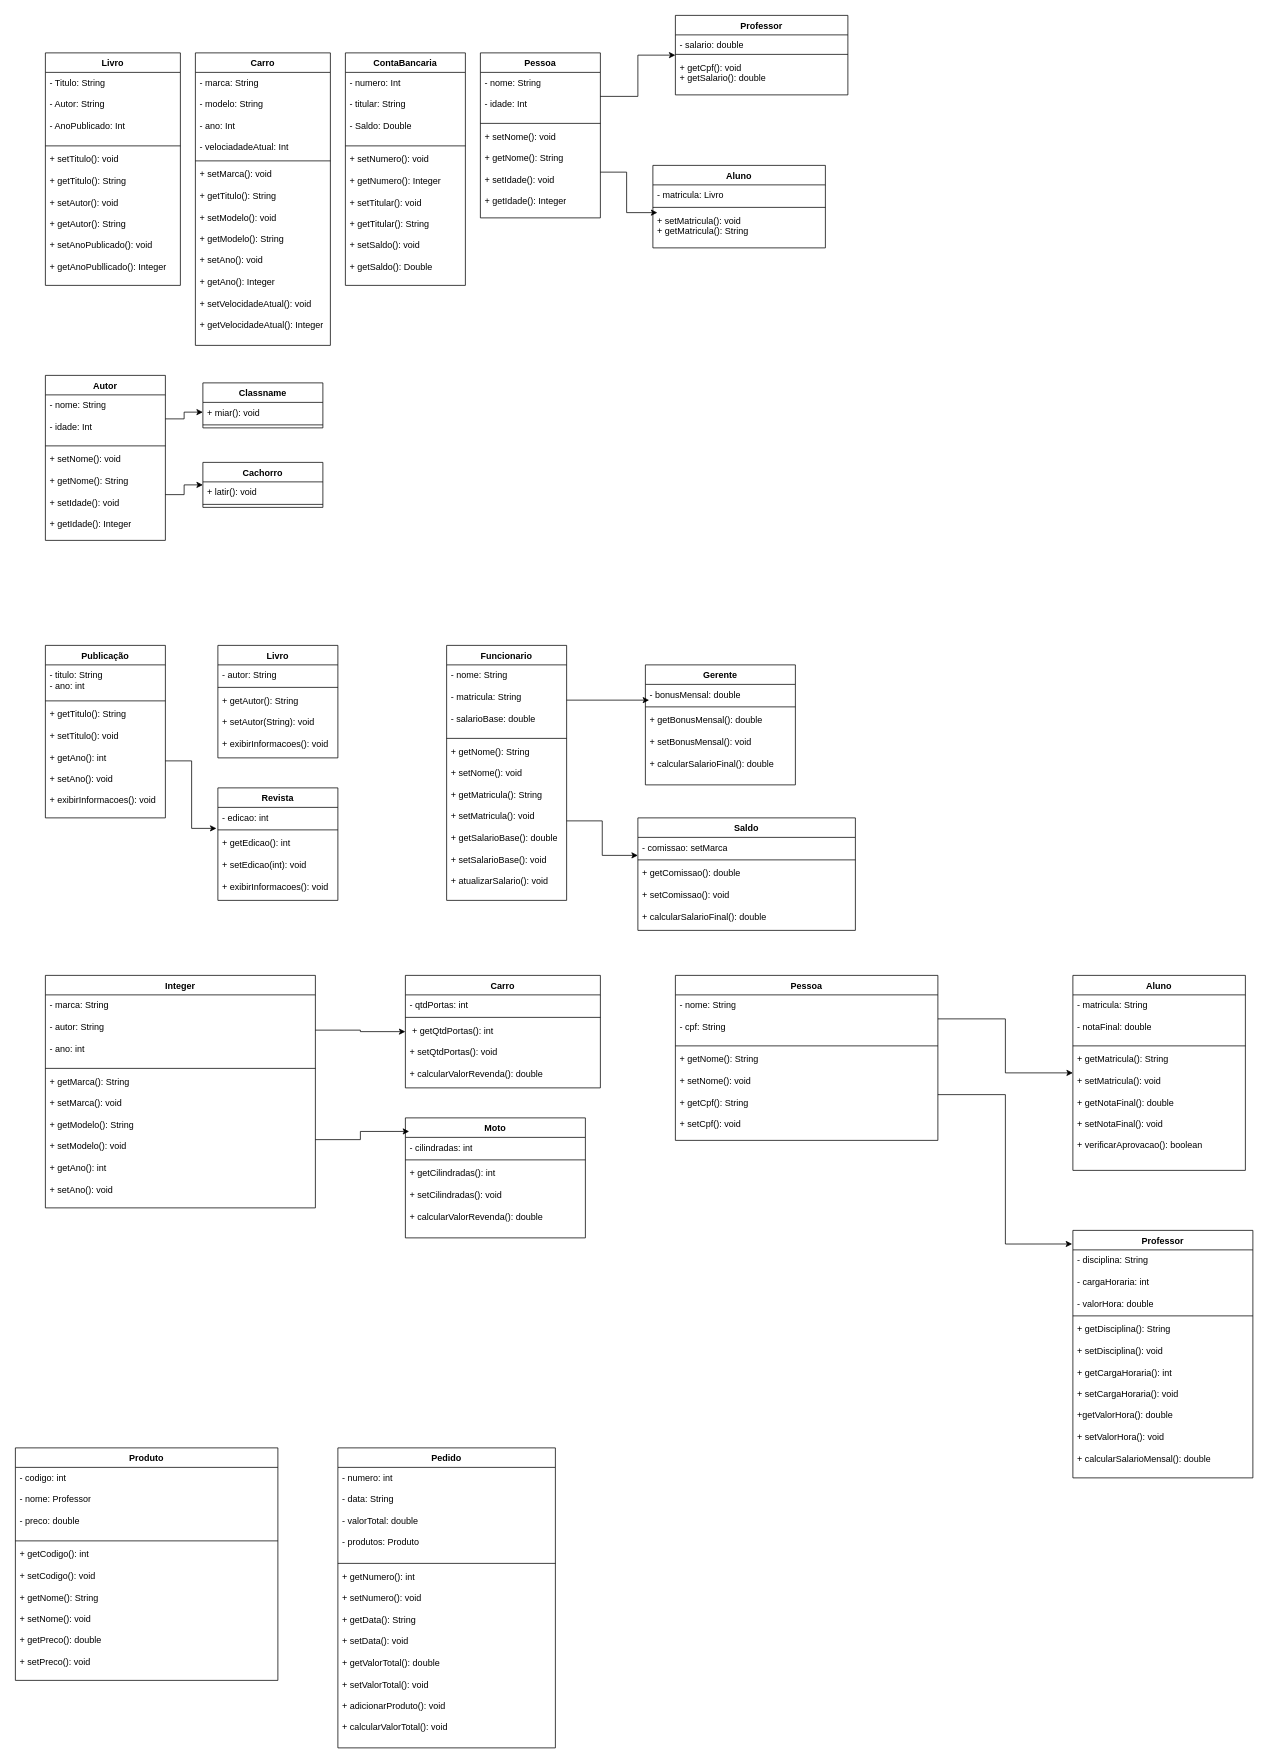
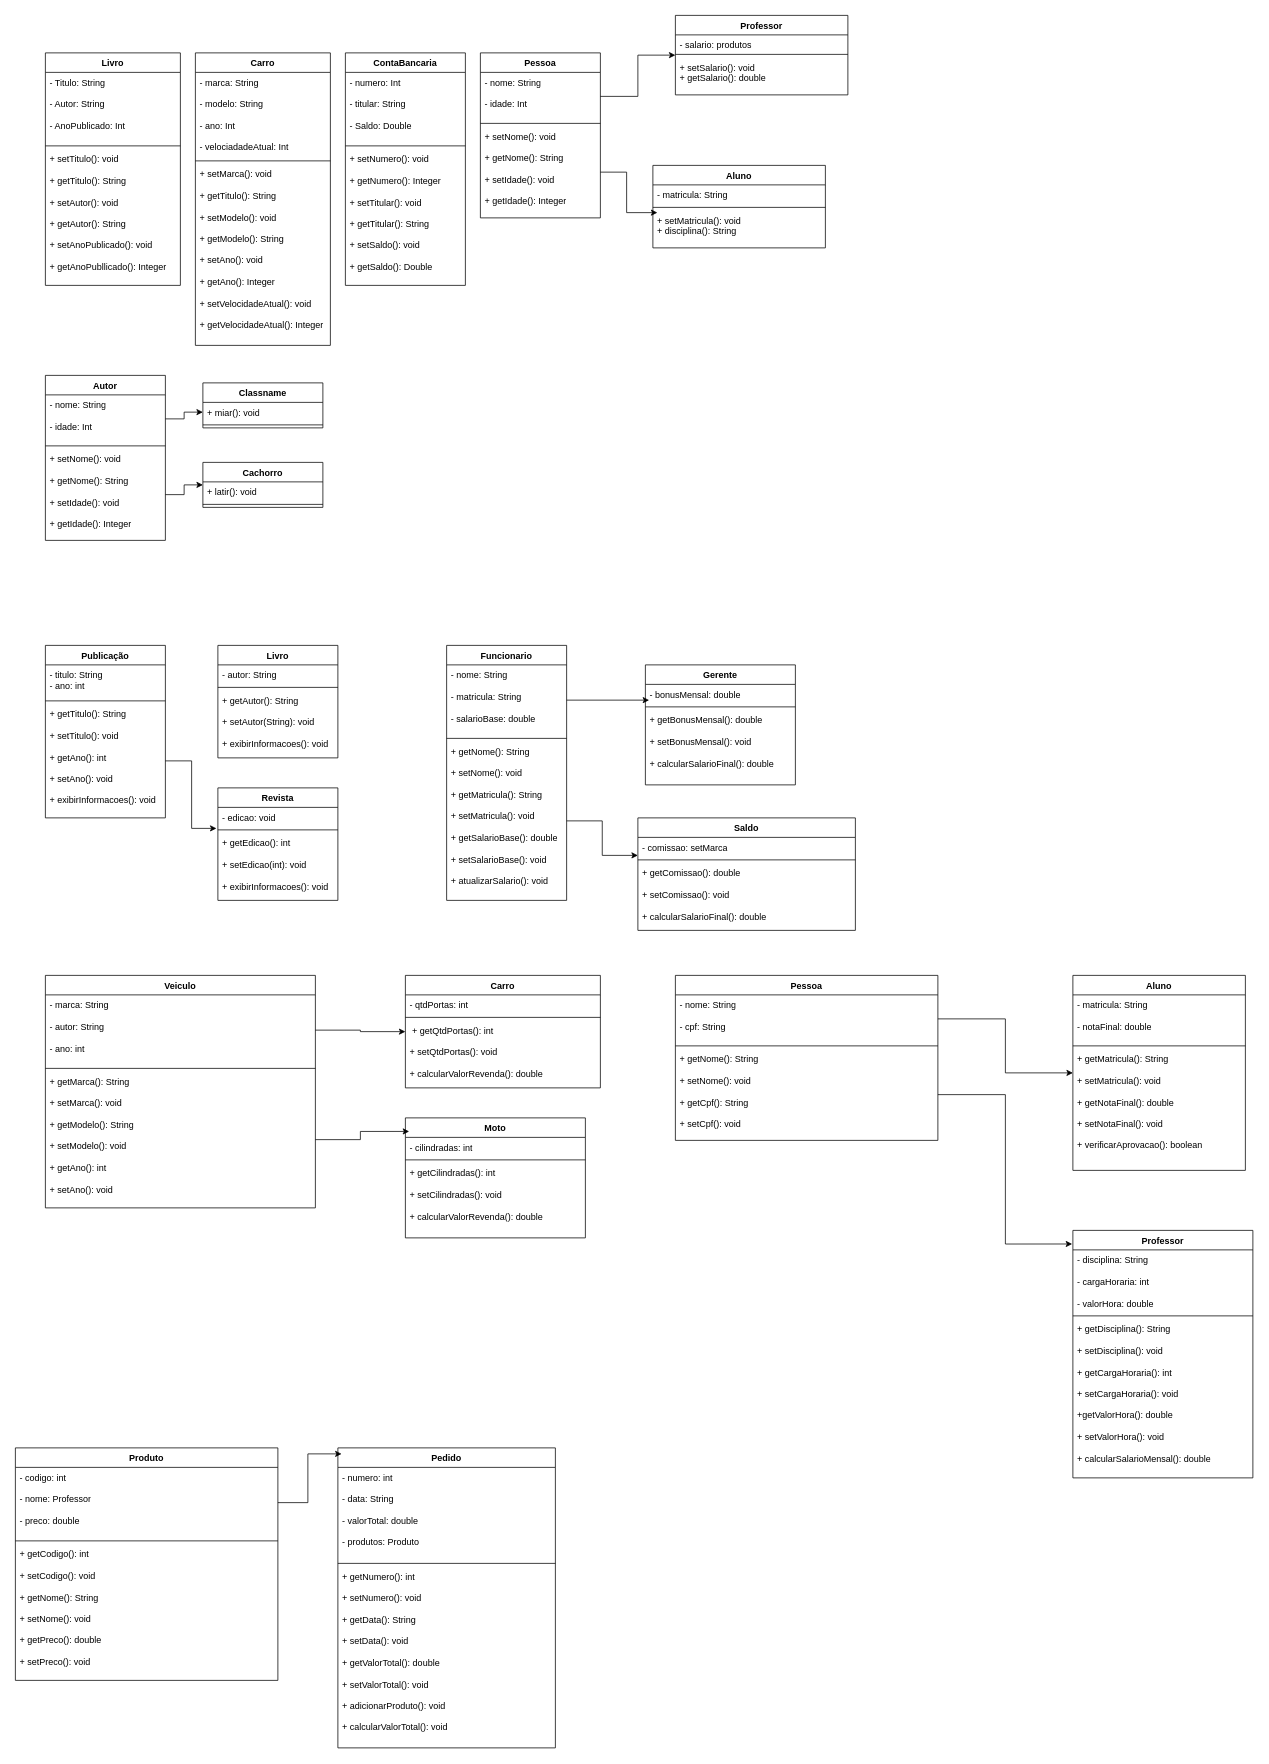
node "- salario: double": label "- salario: double" -> "- salario: produtos"
node "+ getCpf(): void + getSalario(): double": label "+ getCpf(): void + getSalario(): double" -> "+ setSalario(): void + getSalario(): double"
node "- matricula: Livro": label "- matricula: Livro" -> "- matricula: String"
node "+ setMatricula(): void + getMatricula(): String": label "+ setMatricula(): void + getMatricula(): String" -> "+ setMatricula(): void + disciplina(): String"
node "- edicao: int": label "- edicao: int" -> "- edicao: void"
node "Integer": label "Integer" -> "Veiculo"
edge "- codigo: int - nome: Professor - preco: double" -> "Pedido": added
